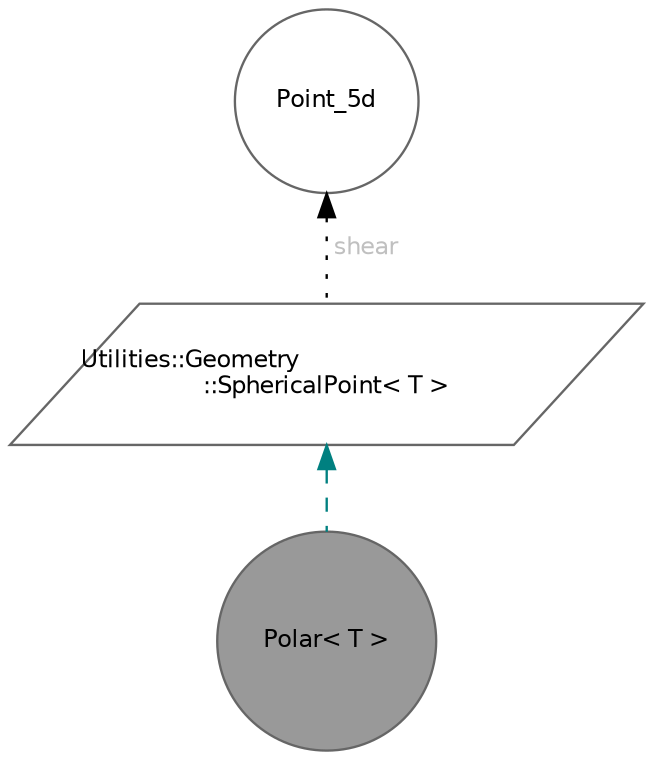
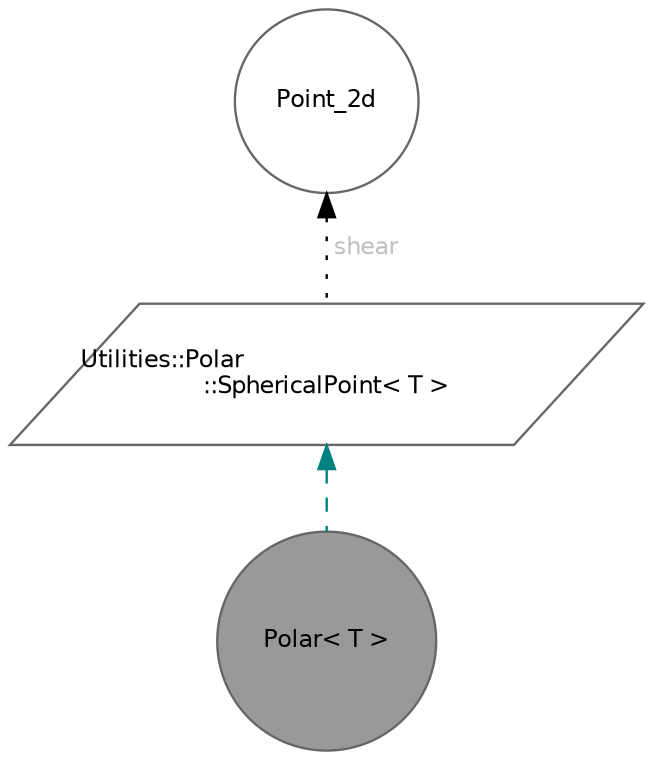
node "Point_5d": label "Point_5d" -> "Point_2d"
node "Utilities::Geometry ::SphericalPoint< T >": label "Utilities::Geometry ::SphericalPoint< T >" -> "Utilities::Polar ::SphericalPoint< T >"
